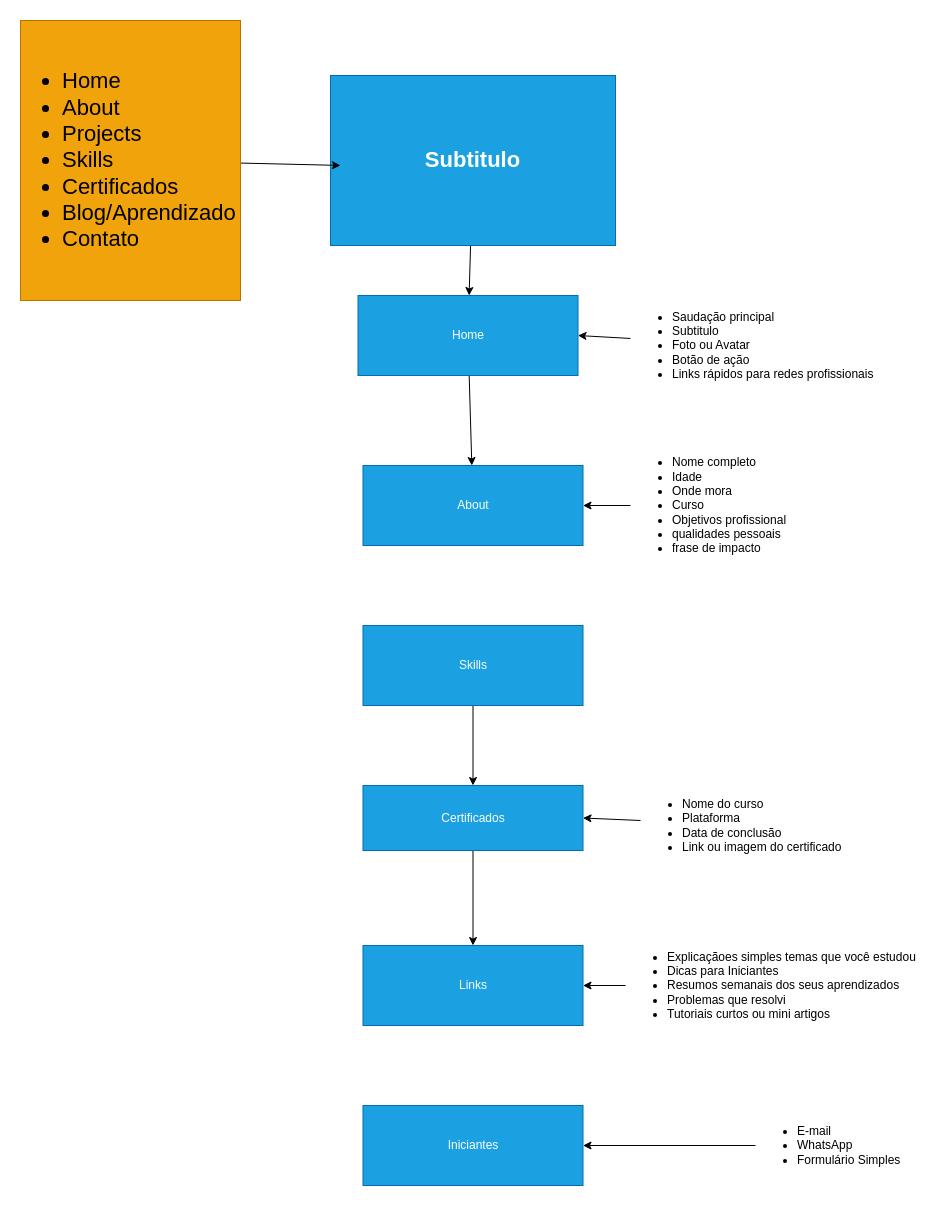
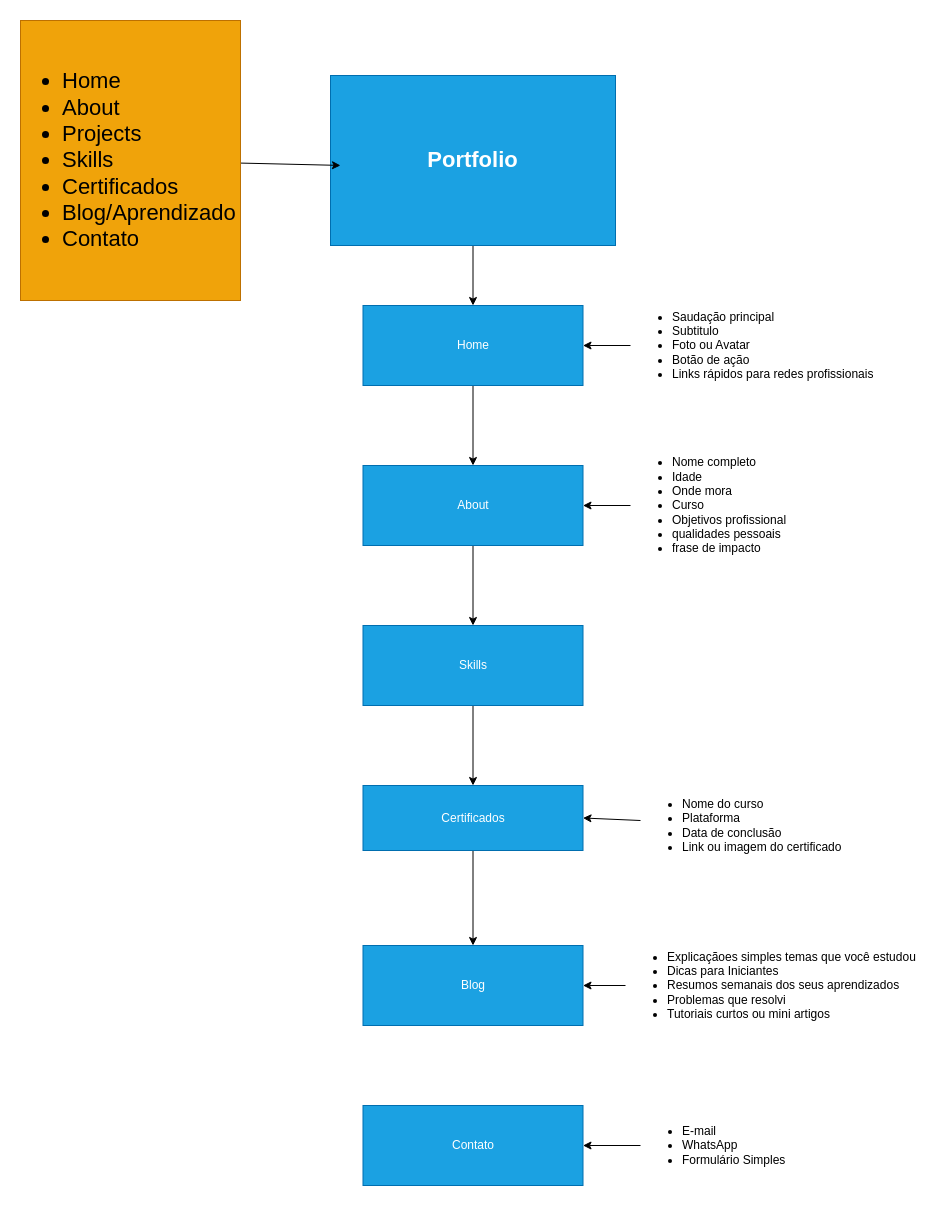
node "Subtitulo": label "Subtitulo" -> "Portfolio"
node "Home": moved (468, 336) -> (473, 346)
edge "About" -> "Skills": added
node "Links": label "Links" -> "Blog"
node "Iniciantes": label "Iniciantes" -> "Contato"
node "E-mail WhatsApp Formulário Simples": moved (836, 1146) -> (721, 1146)
